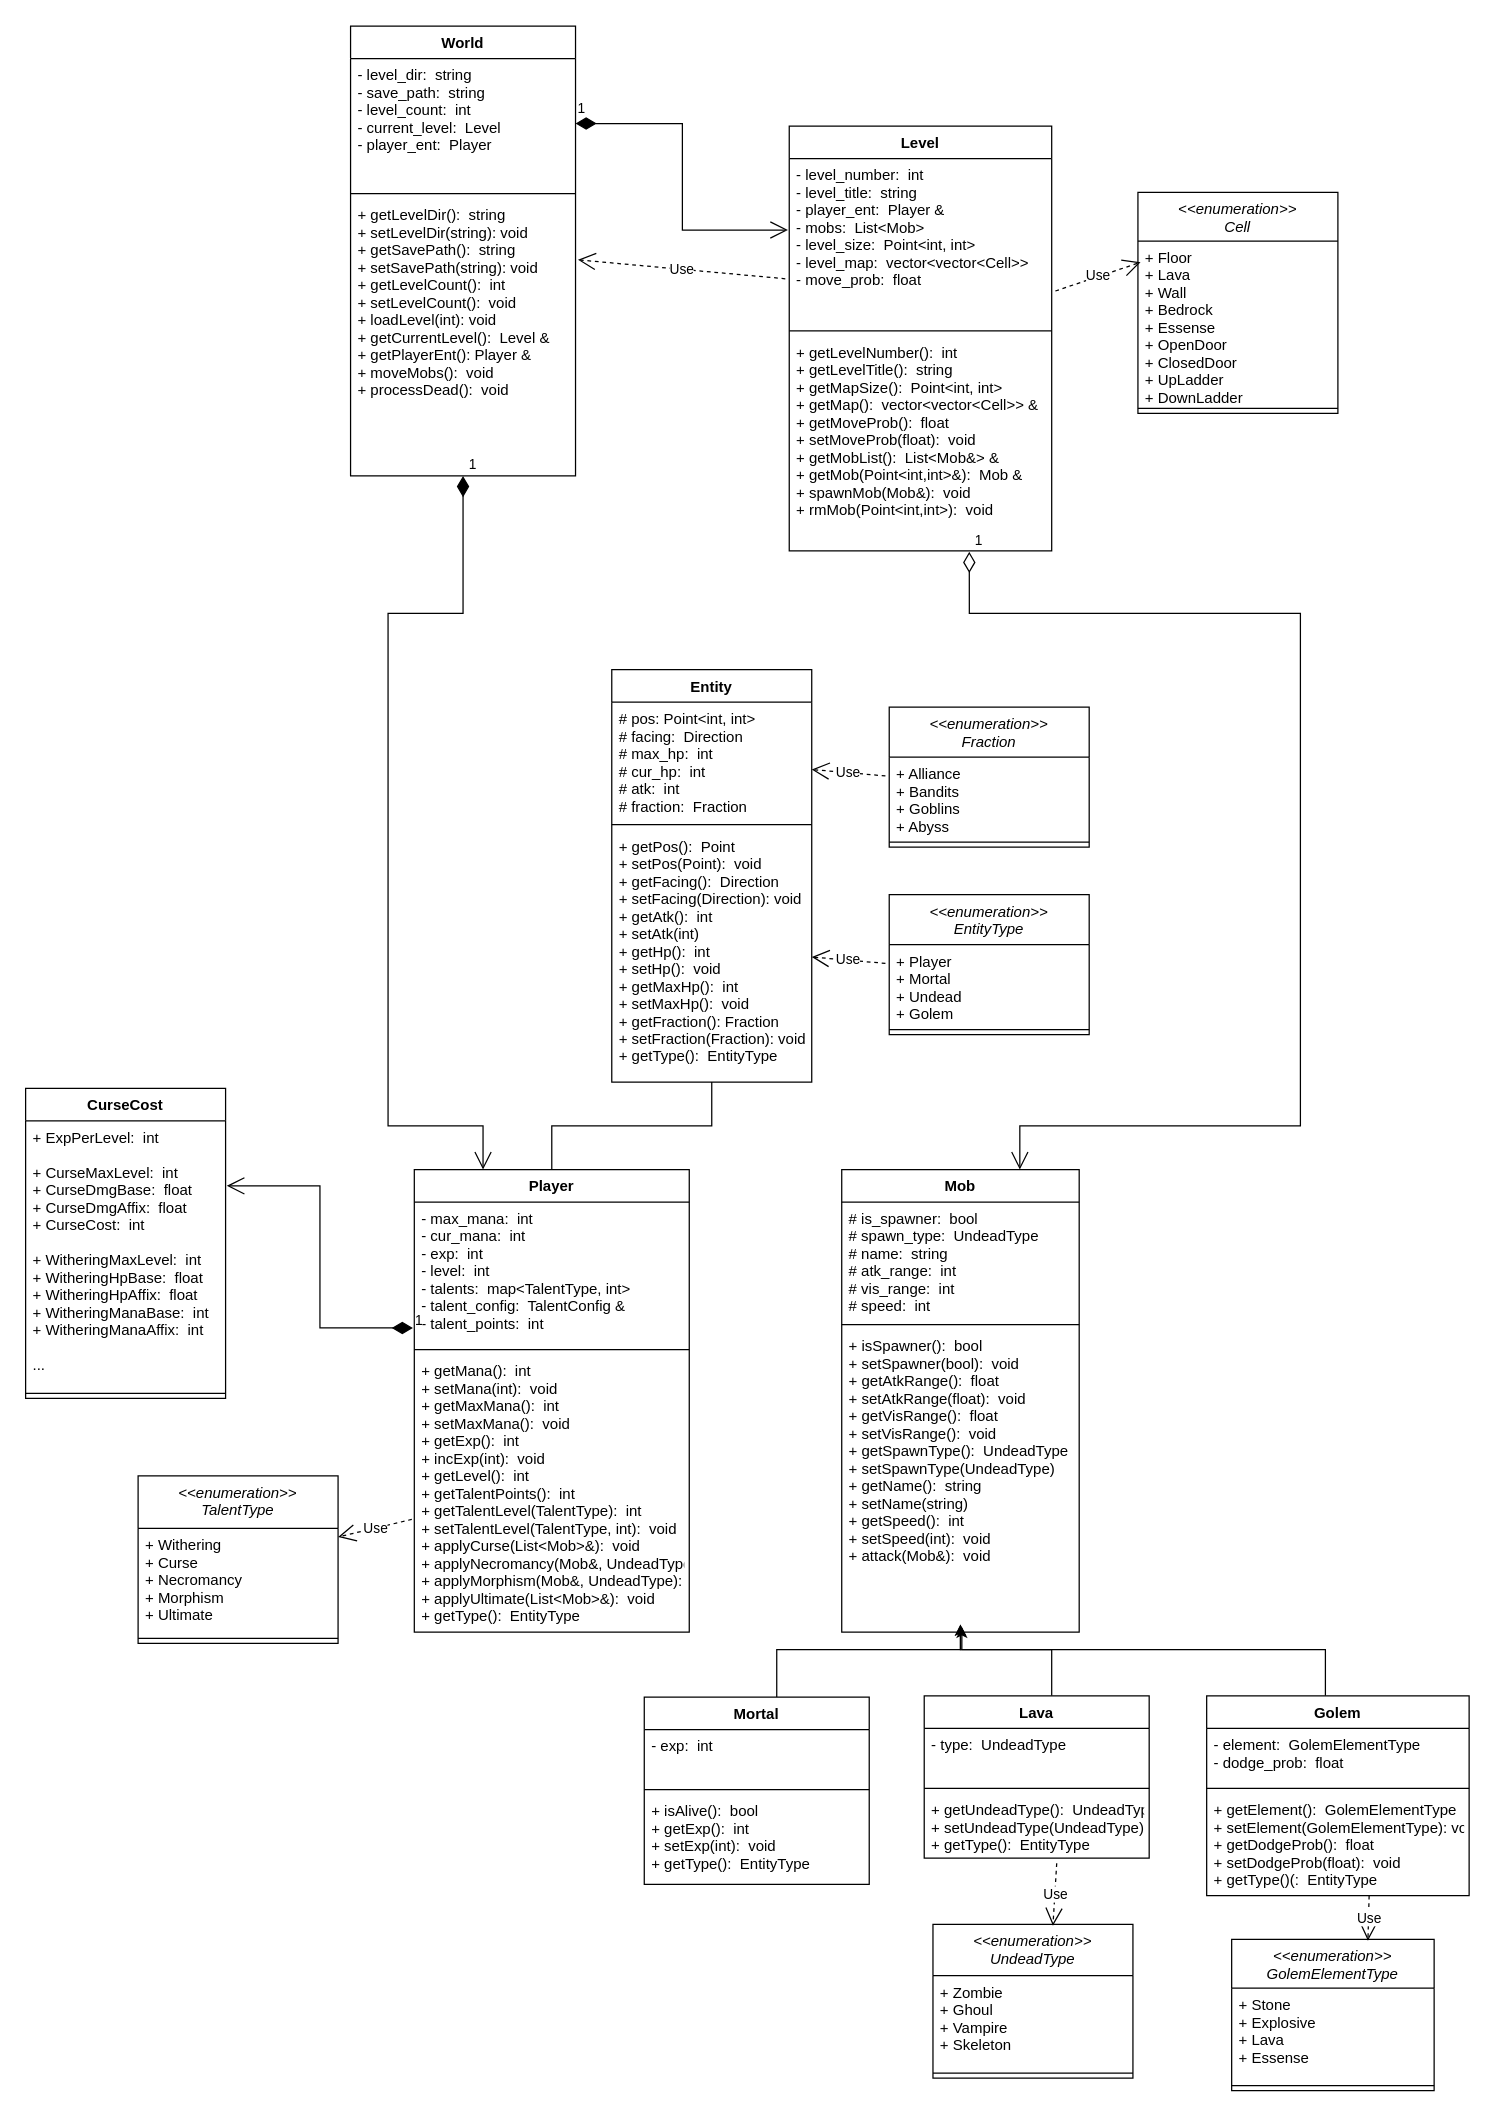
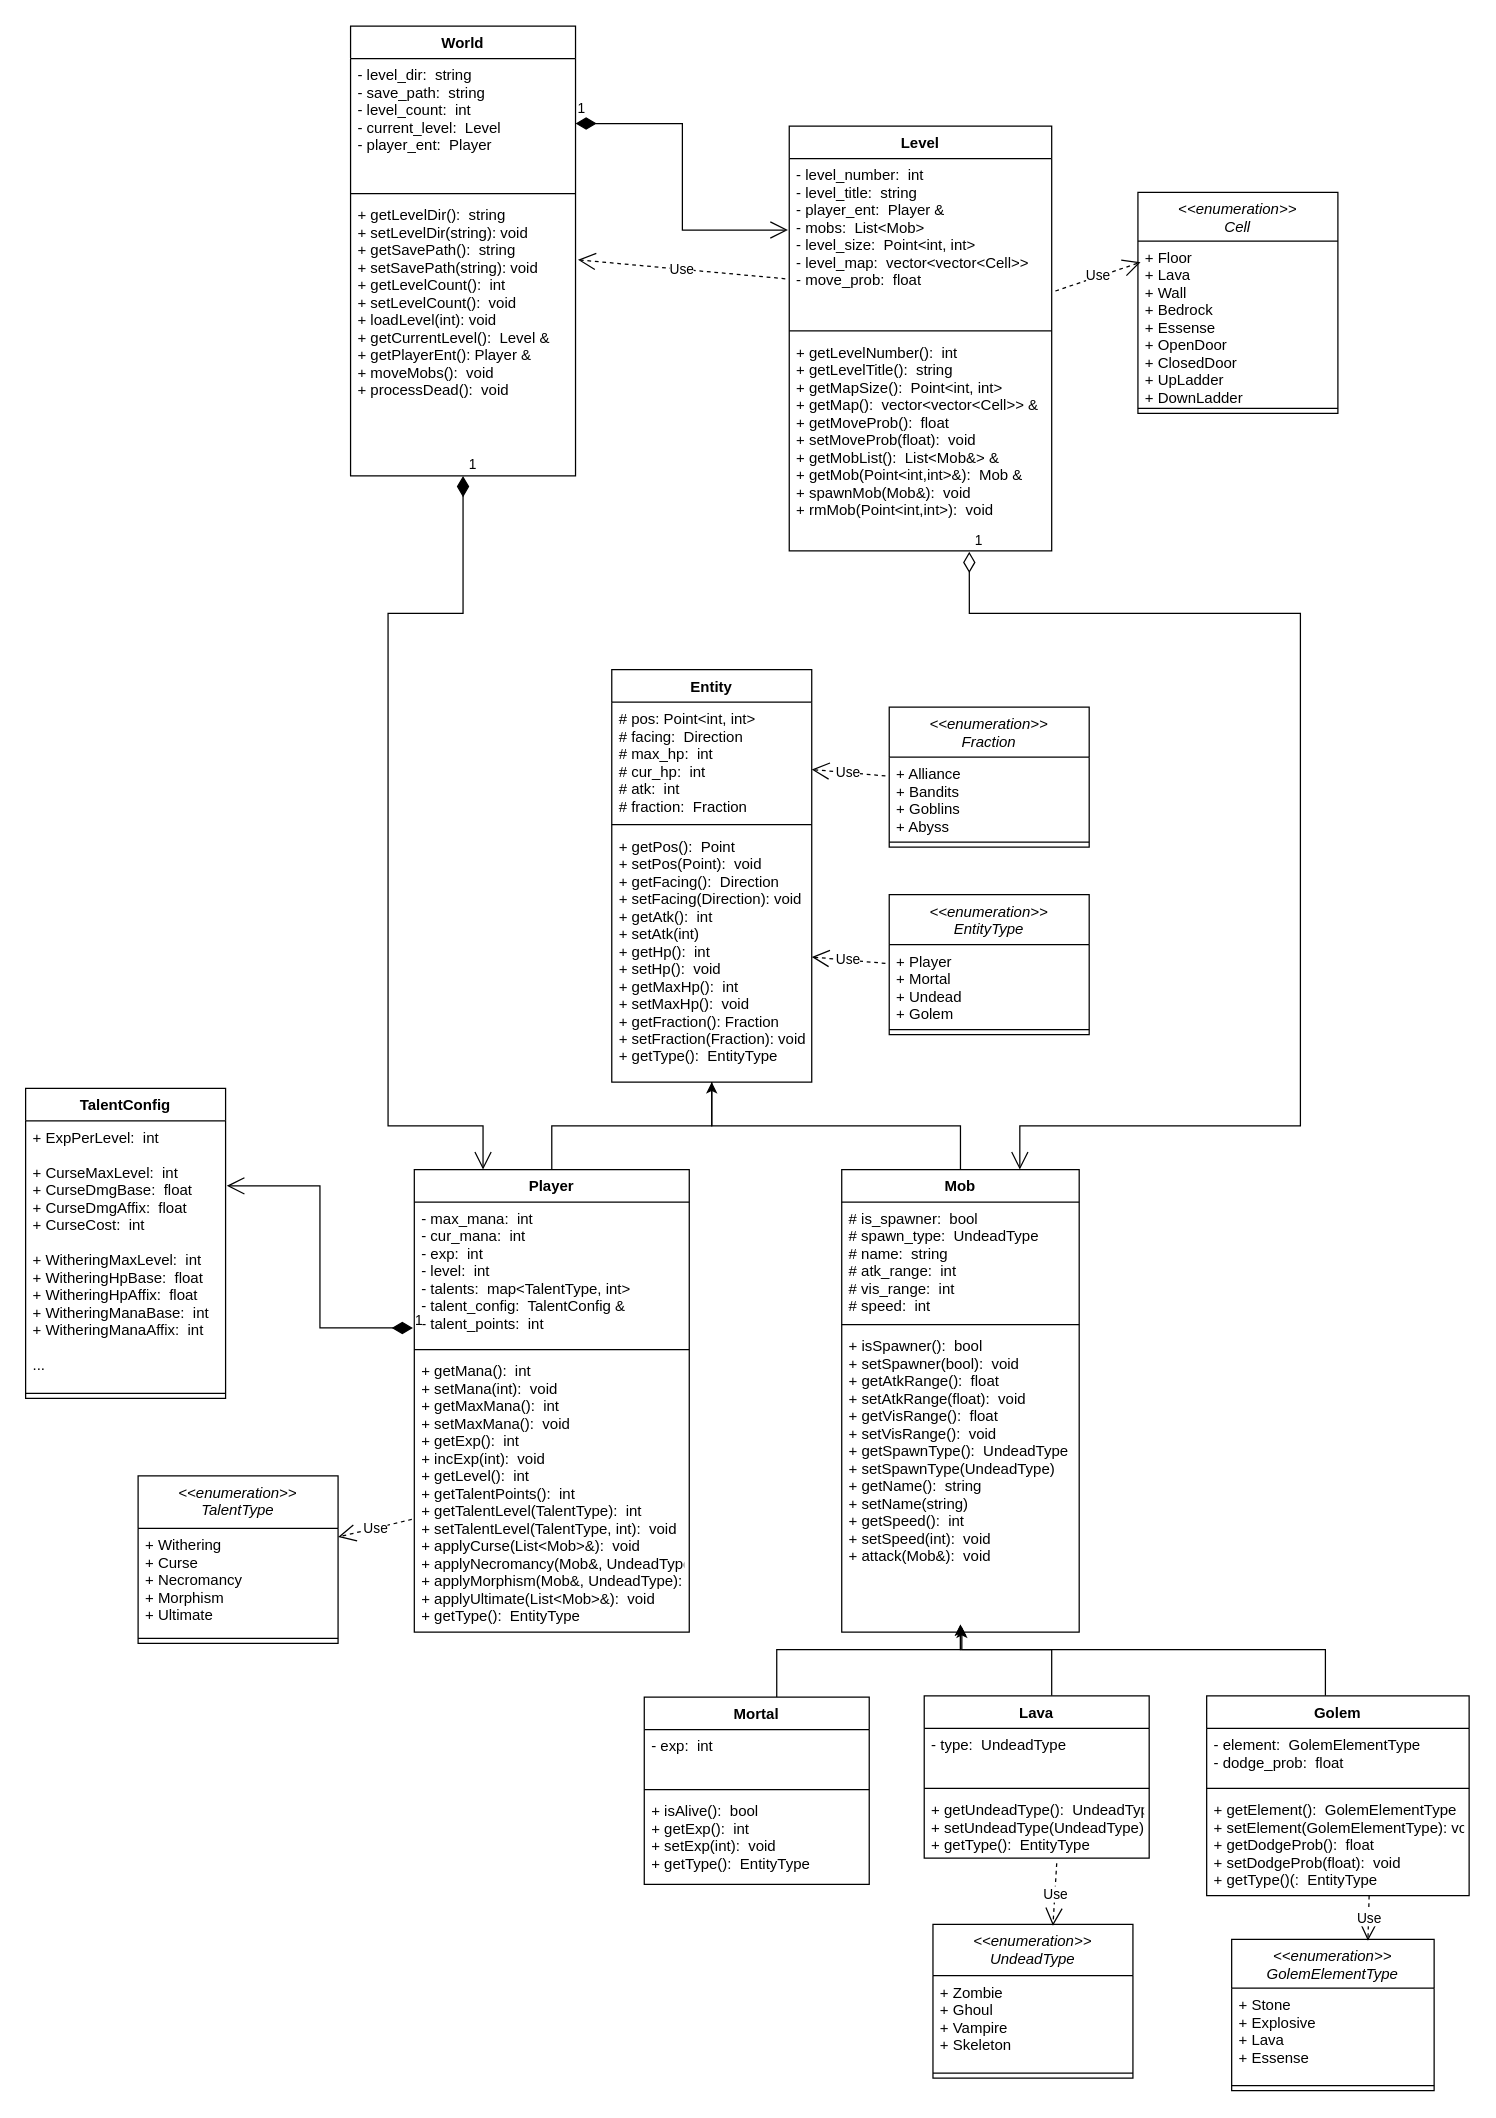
node "CurseCost": label "CurseCost" -> "TalentConfig"
edge "Mob" -> "Entity": added
